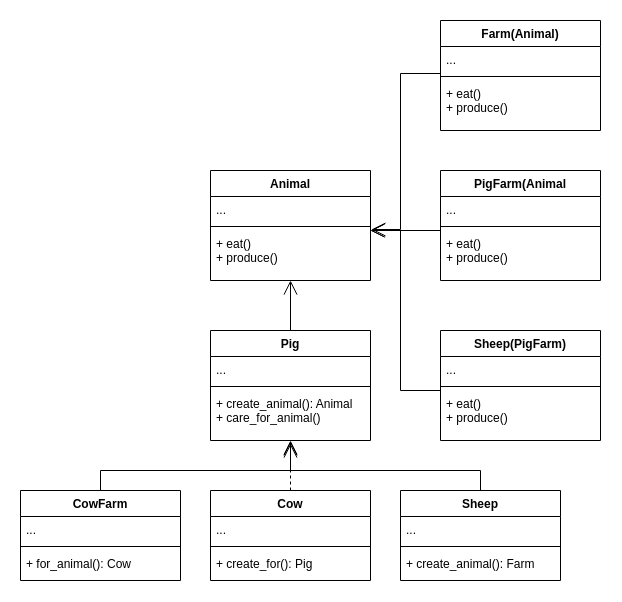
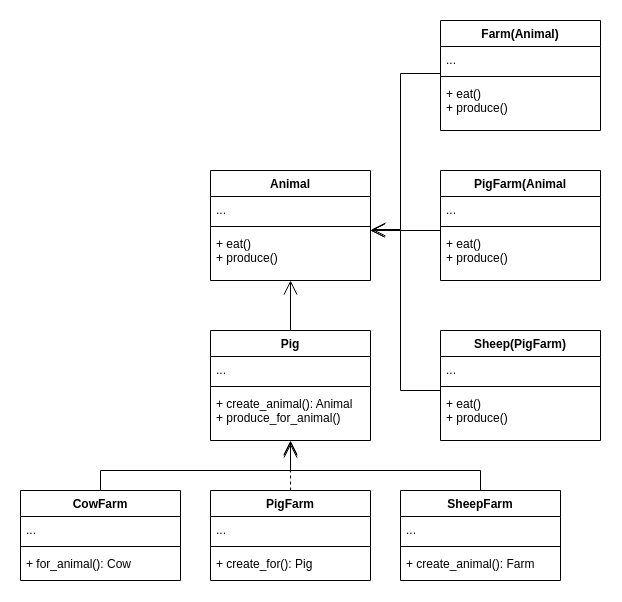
node "+ create_animal(): Animal + care_for_animal()": label "+ create_animal(): Animal + care_for_animal()" -> "+ create_animal(): Animal + produce_for_animal()"
node "Cow": label "Cow" -> "PigFarm"
node "Sheep": label "Sheep" -> "SheepFarm"
